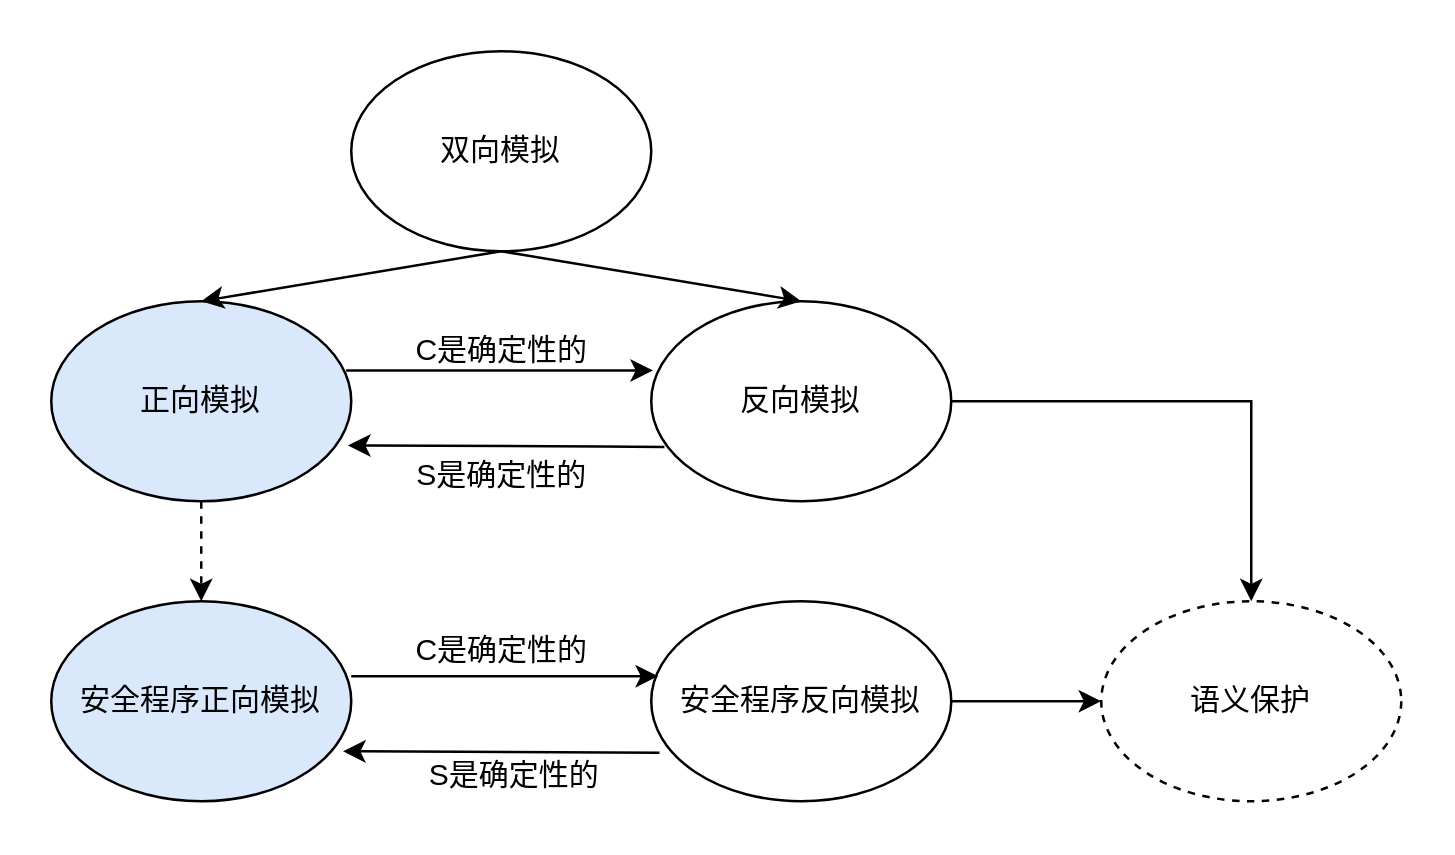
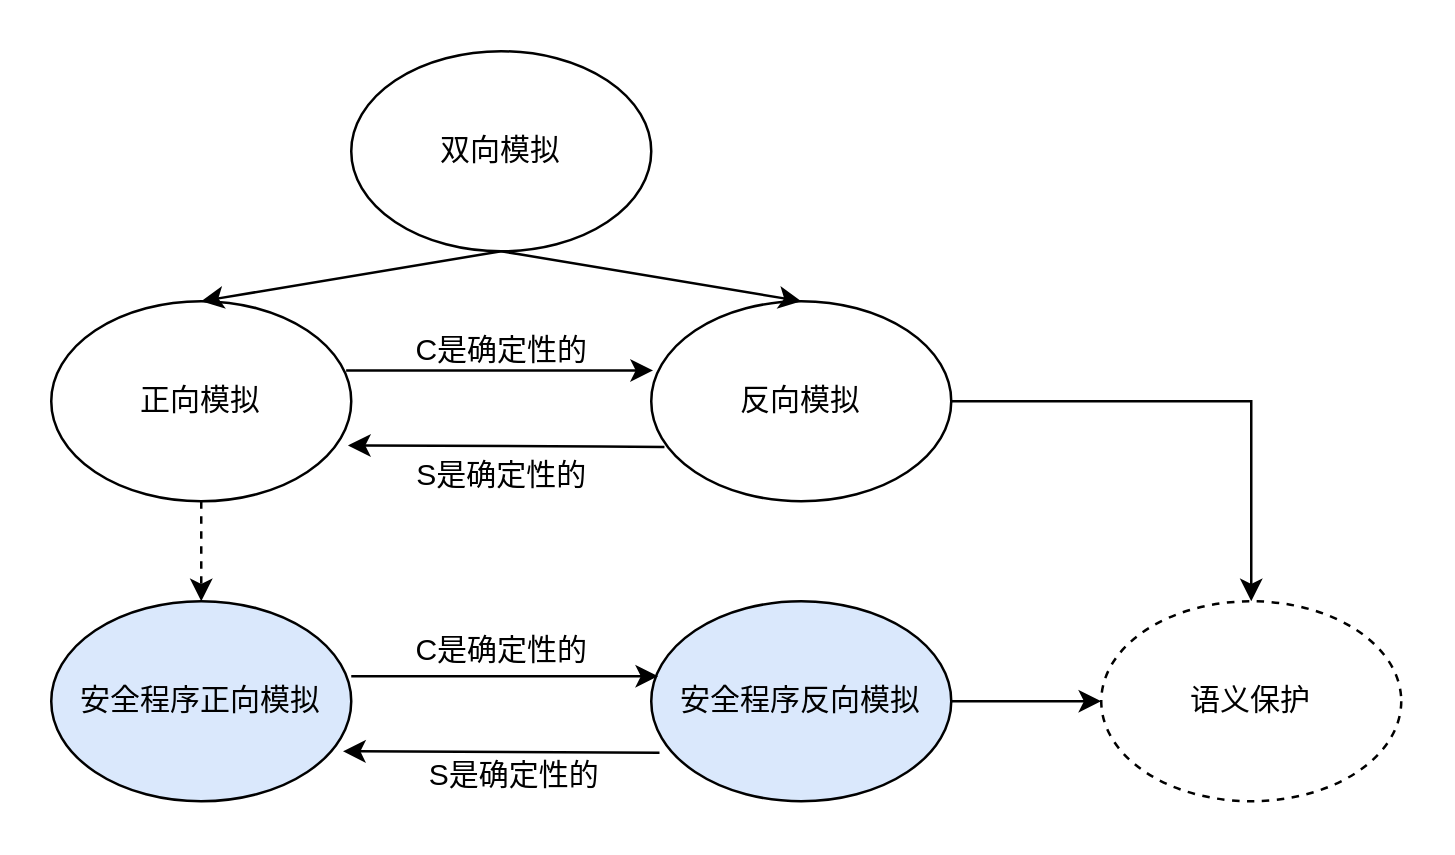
node "正向模拟": fillcolor #dae8fc -> #ffffff
node "安全程序反向模拟": fillcolor #ffffff -> #dae8fc
